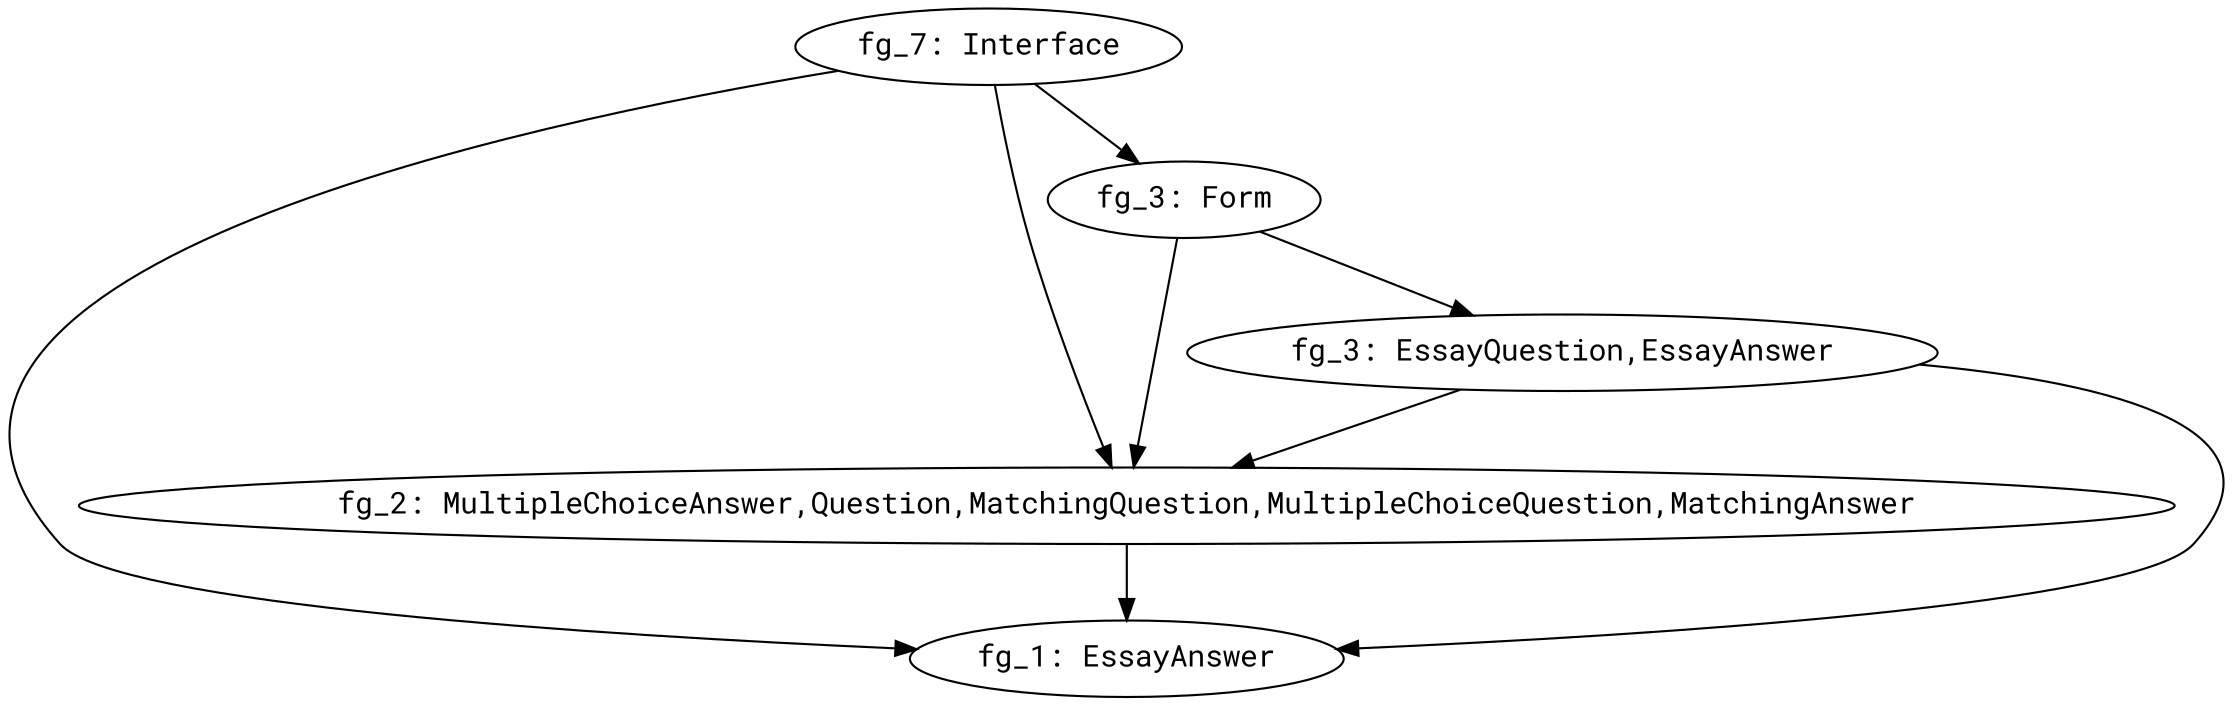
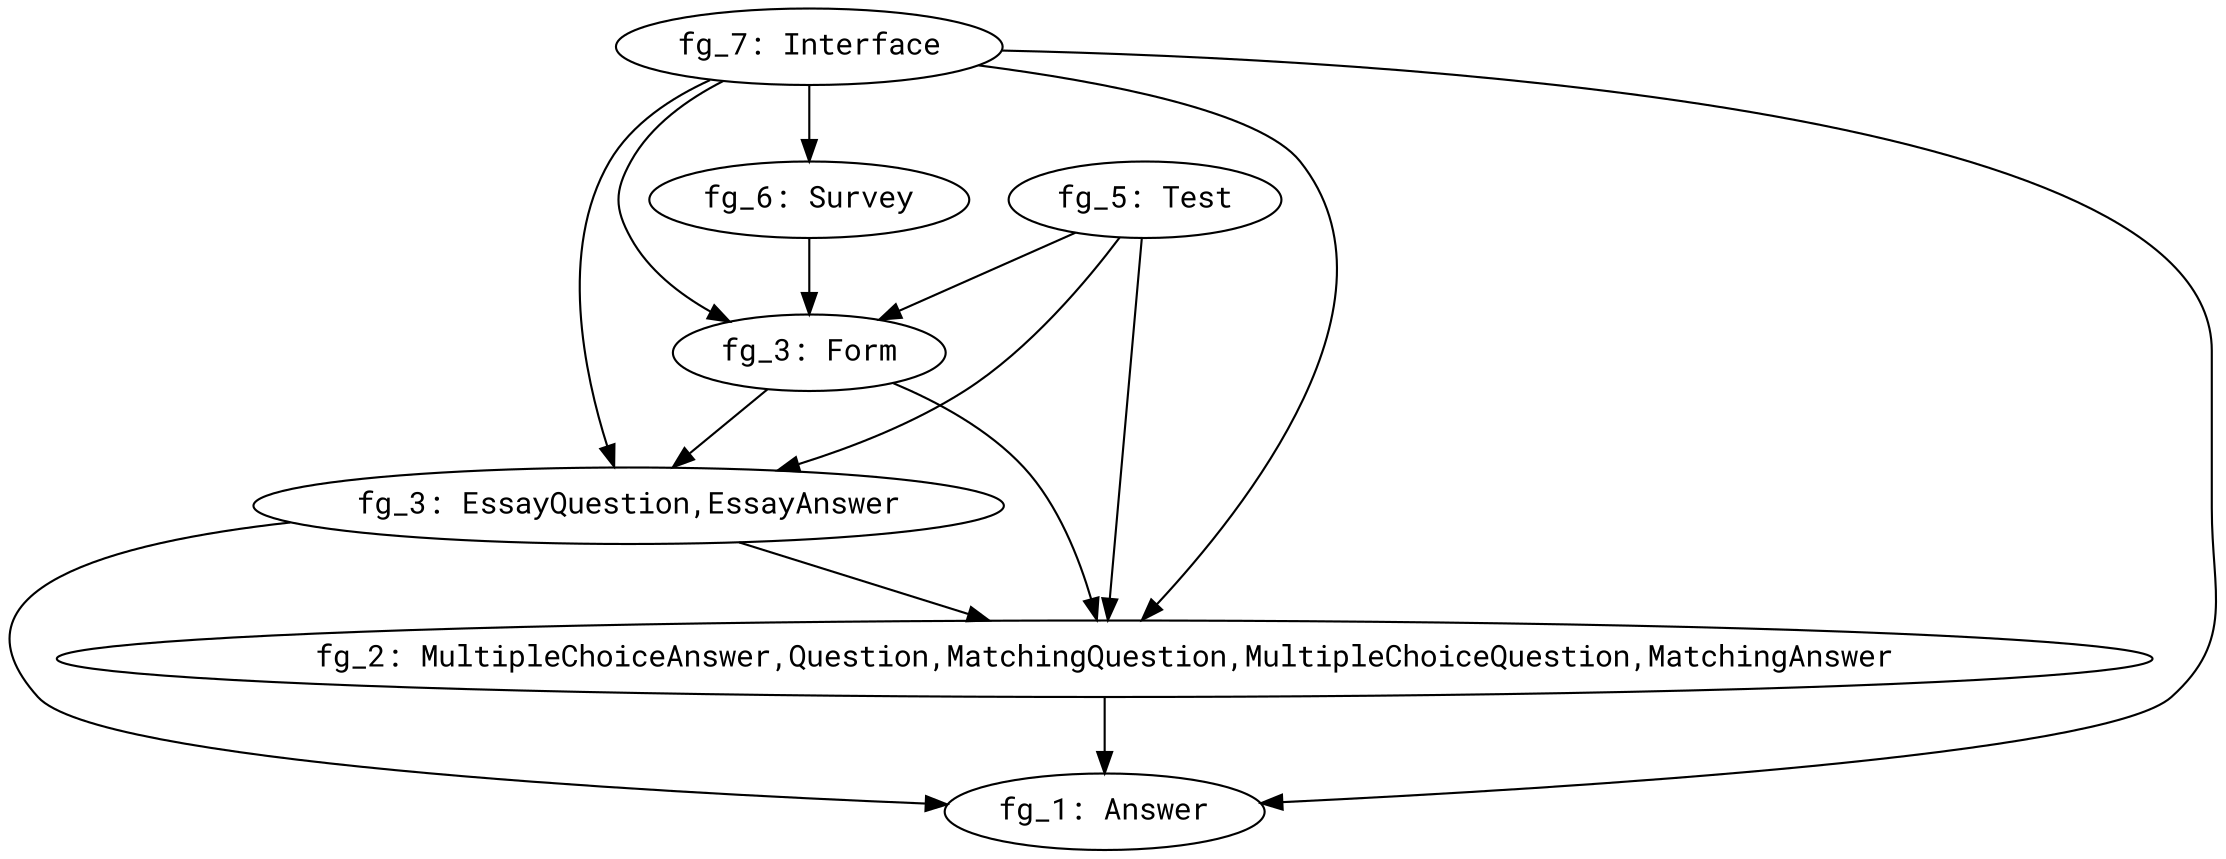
node "fg_6: Survey": added
node "fg_5: Test": added
edge "fg_7: Interface" -> "fg_3: EssayQuestion,EssayAnswer": added
node "fg_1: EssayAnswer": label "fg_1: EssayAnswer" -> "fg_1: Answer"
